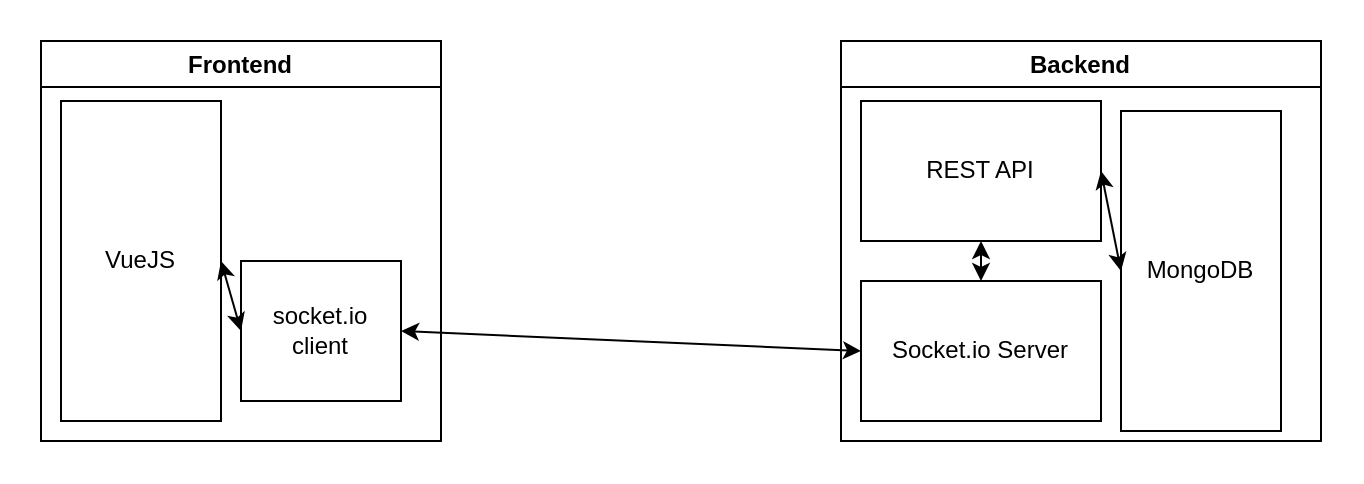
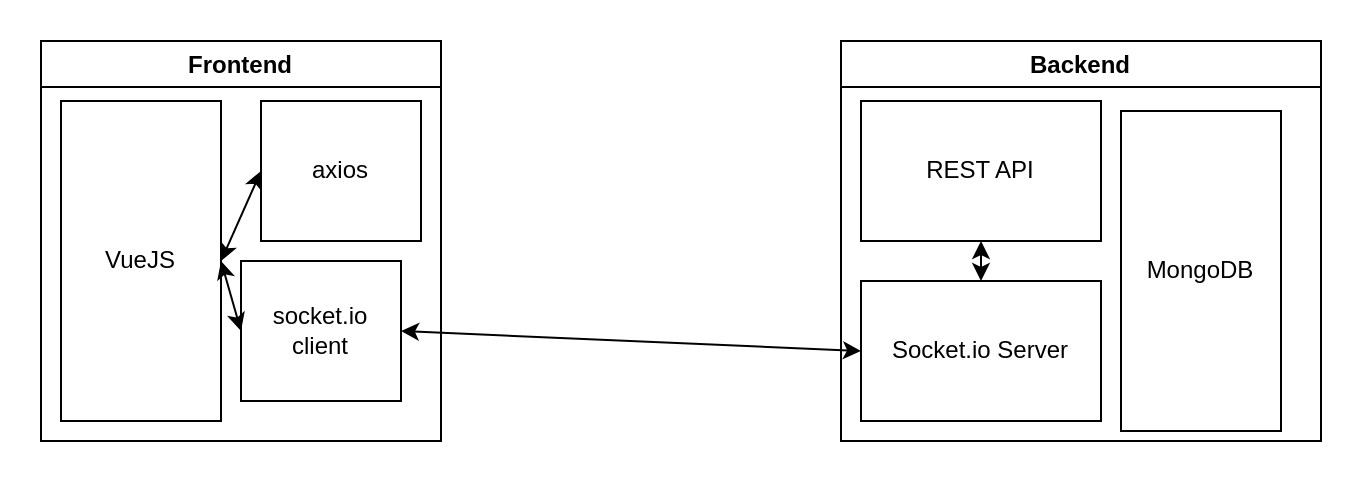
node "axios": added
edge "axios" -- "VueJS": added
edge "REST API" -- "MongoDB": removed
